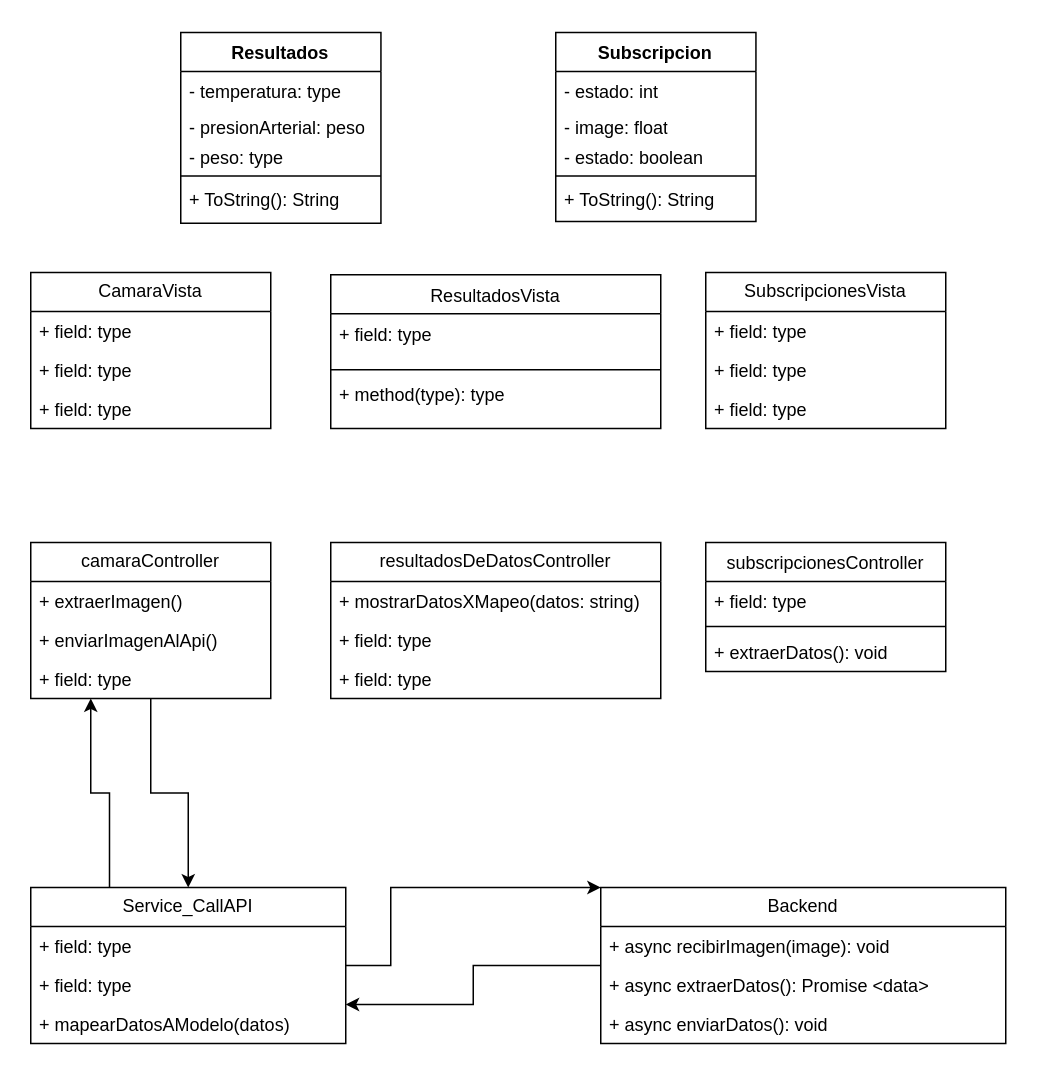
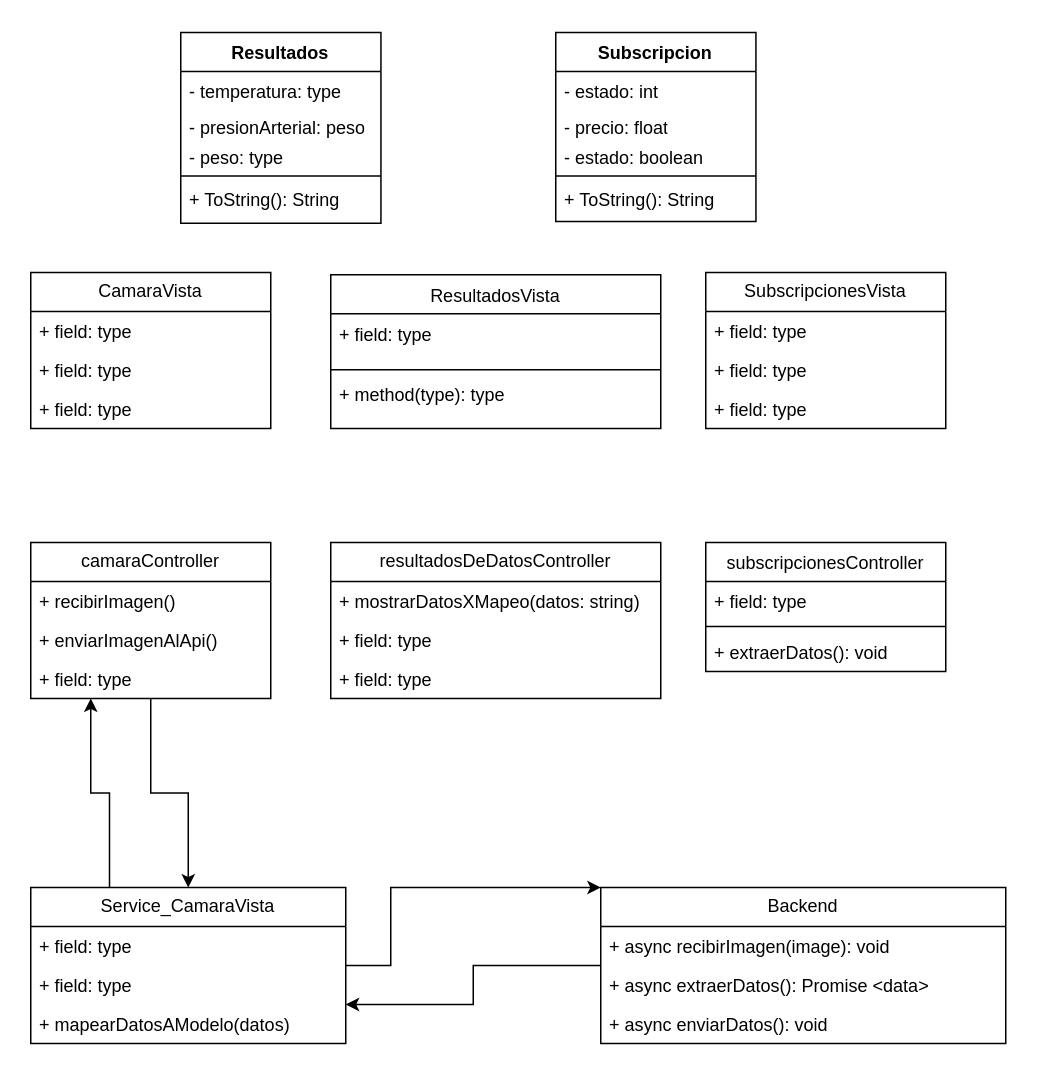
node "- image: float": label "- image: float" -> "- precio: float"
node "+ extraerImagen()": label "+ extraerImagen()" -> "+ recibirImagen()"
node "Service_CallAPI": label "Service_CallAPI" -> "Service_CamaraVista"
